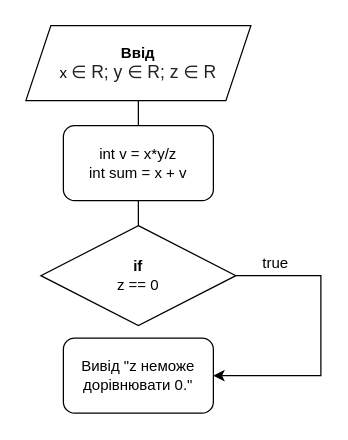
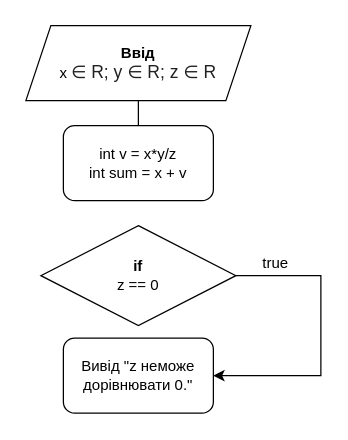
edge "int v = x*y/z int sum = x + v" -- "if z == 0": removed
